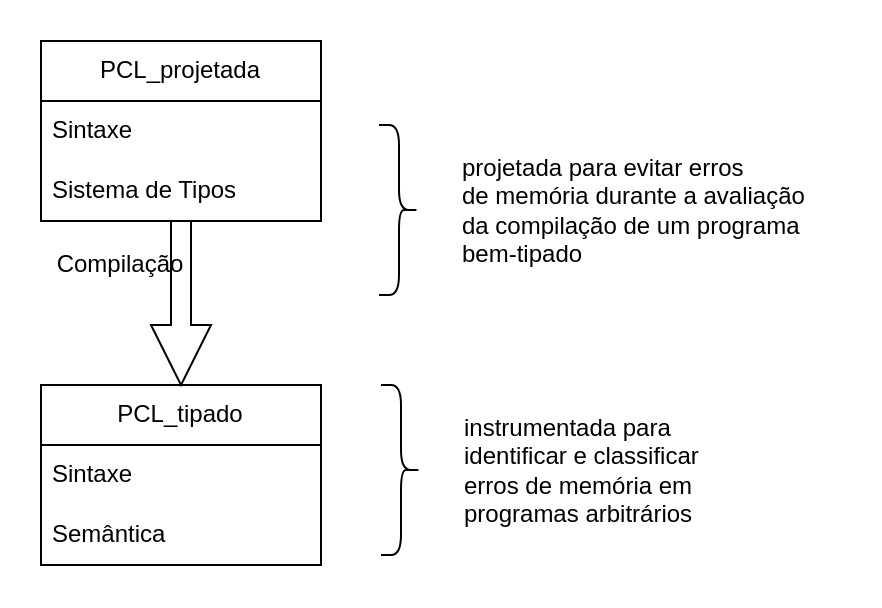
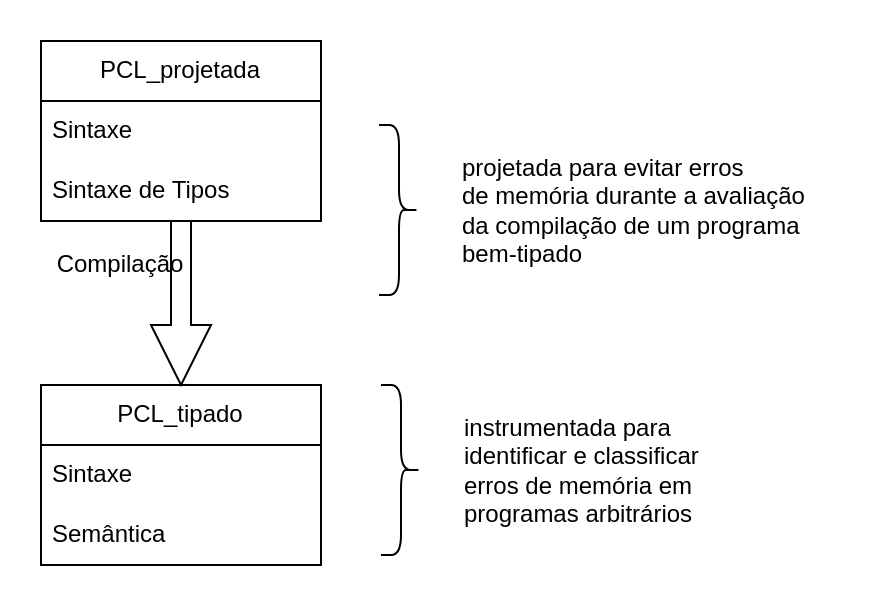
node "Sistema de Tipos": label "Sistema de Tipos" -> "Sintaxe de Tipos"
